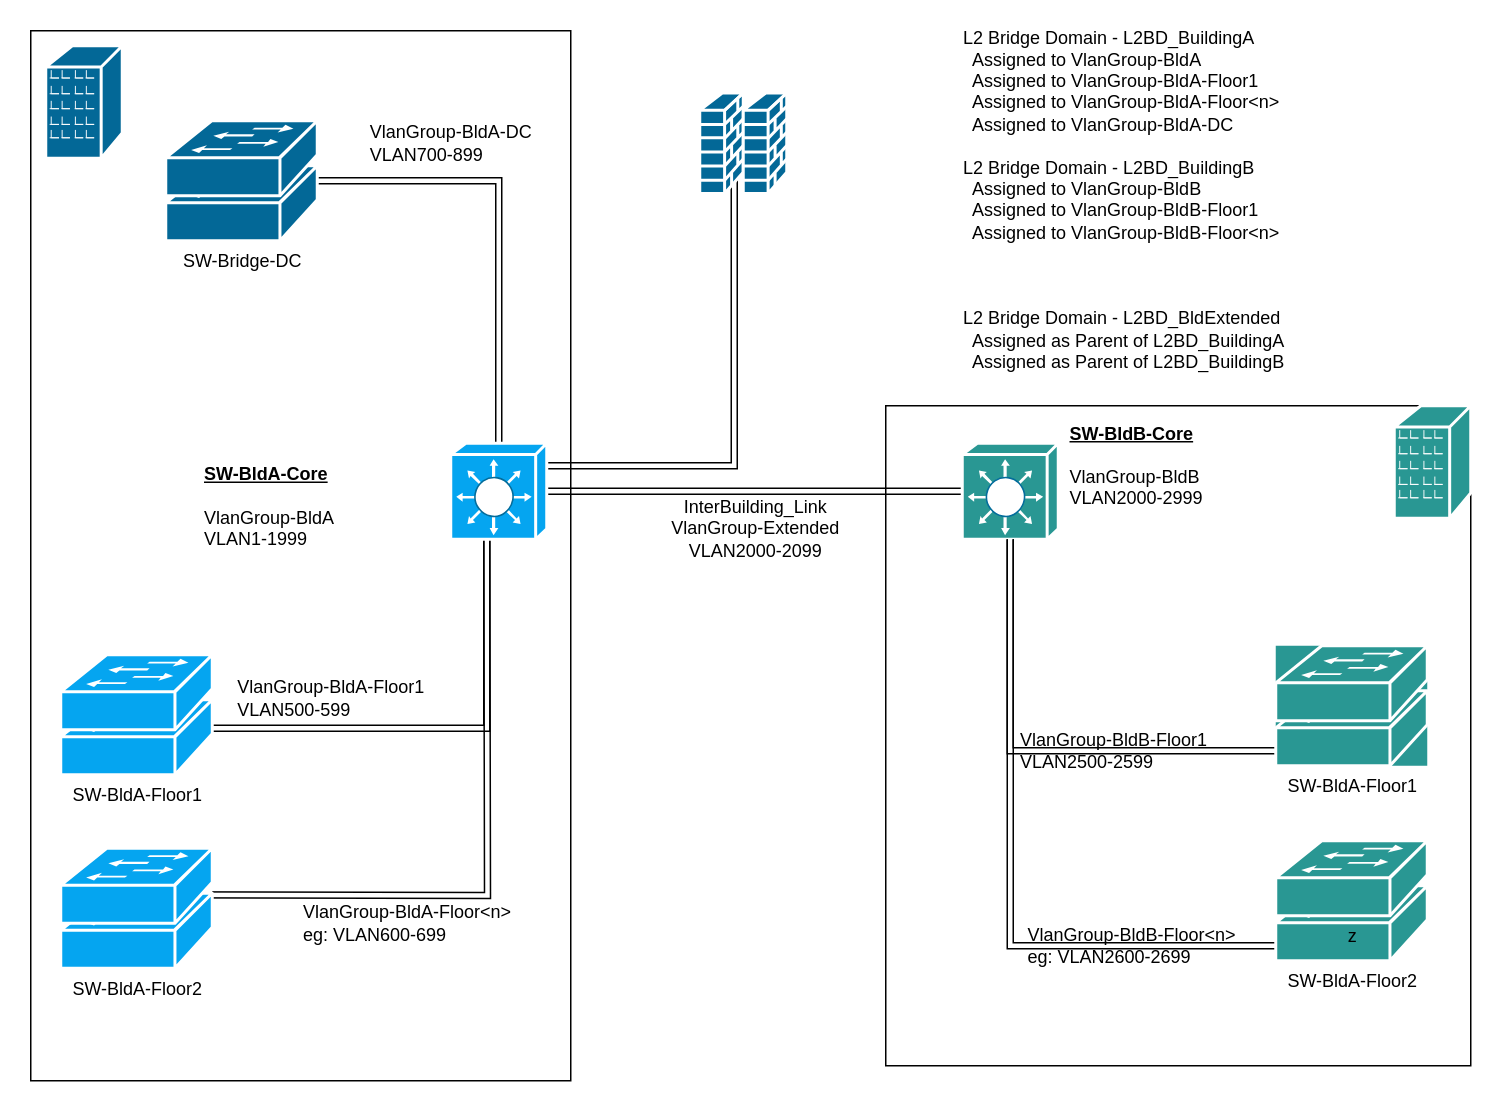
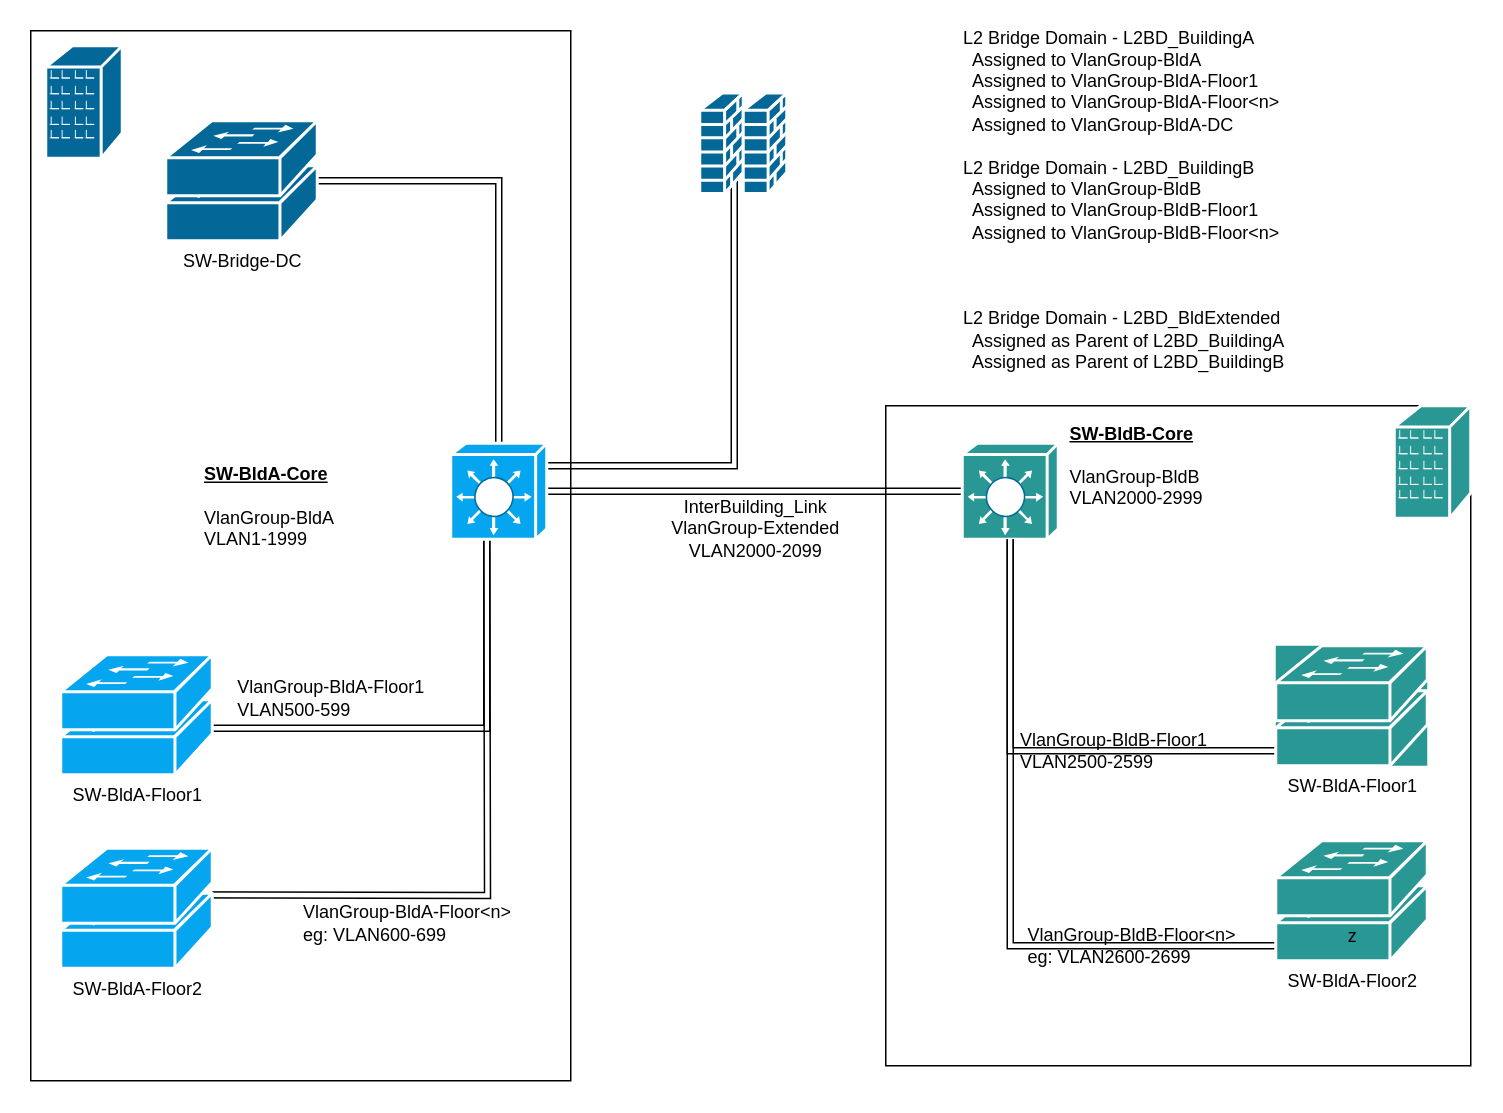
node "VlanGroup-BldA-DC VLAN700-899": removed
